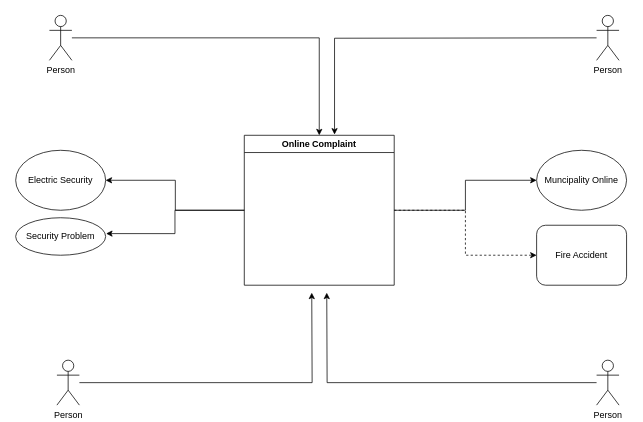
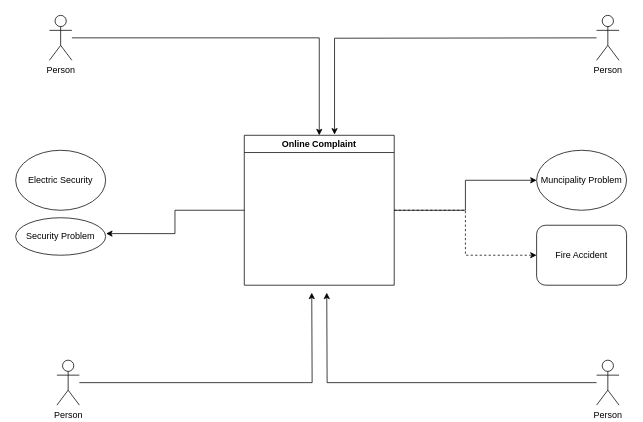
edge "Online Complaint" -> "Electric Security": removed
node "Muncipality Online": label "Muncipality Online" -> "Muncipality Problem"
